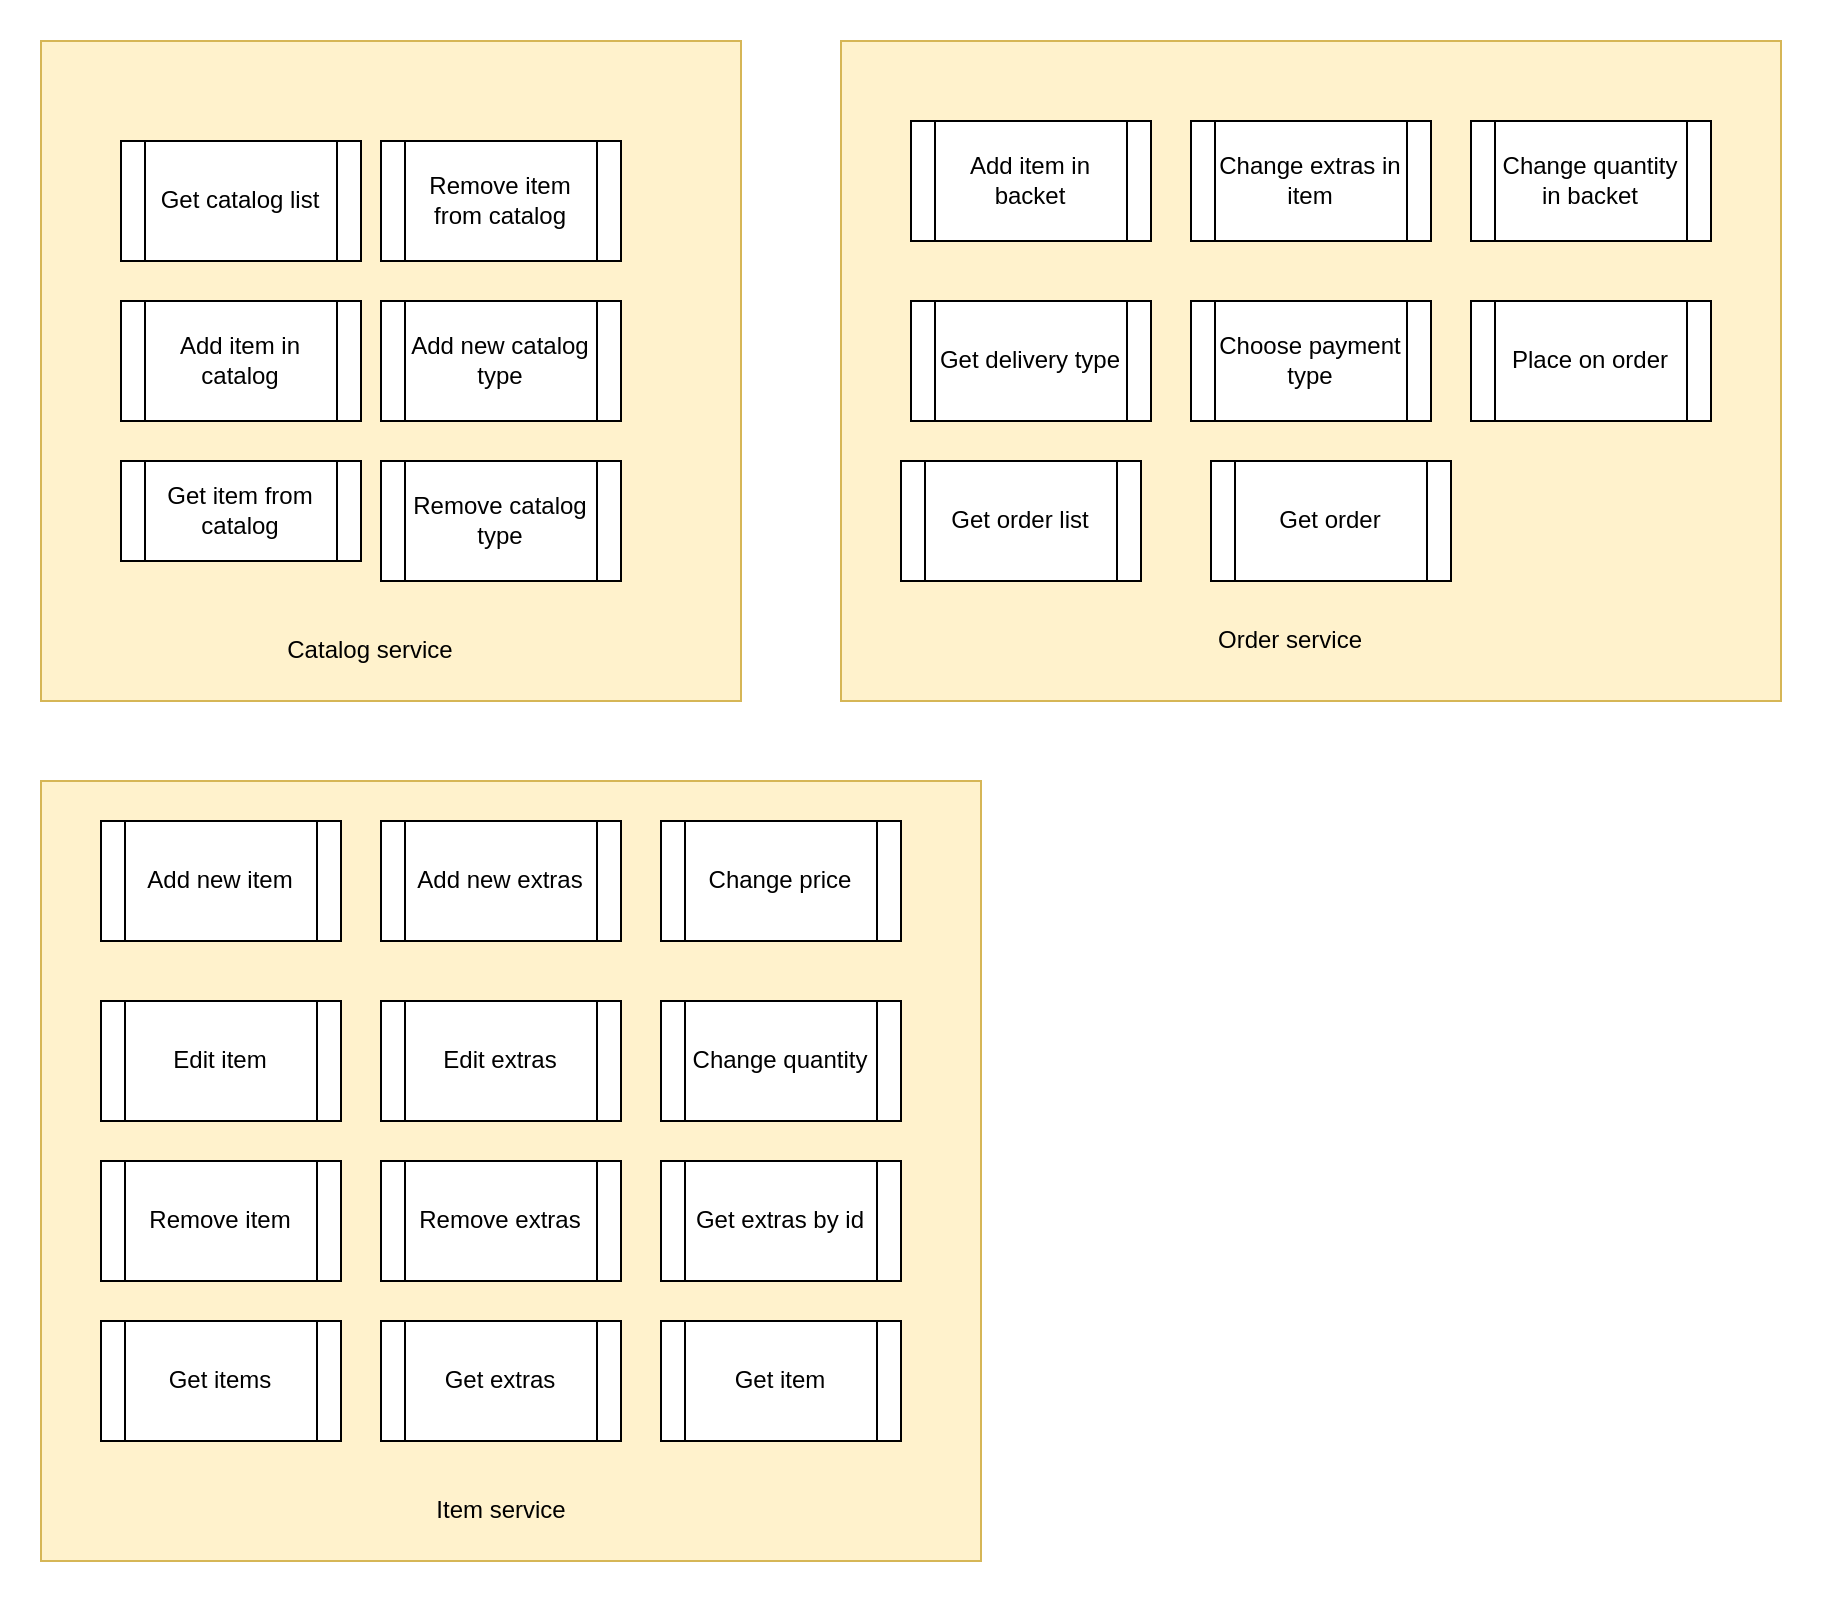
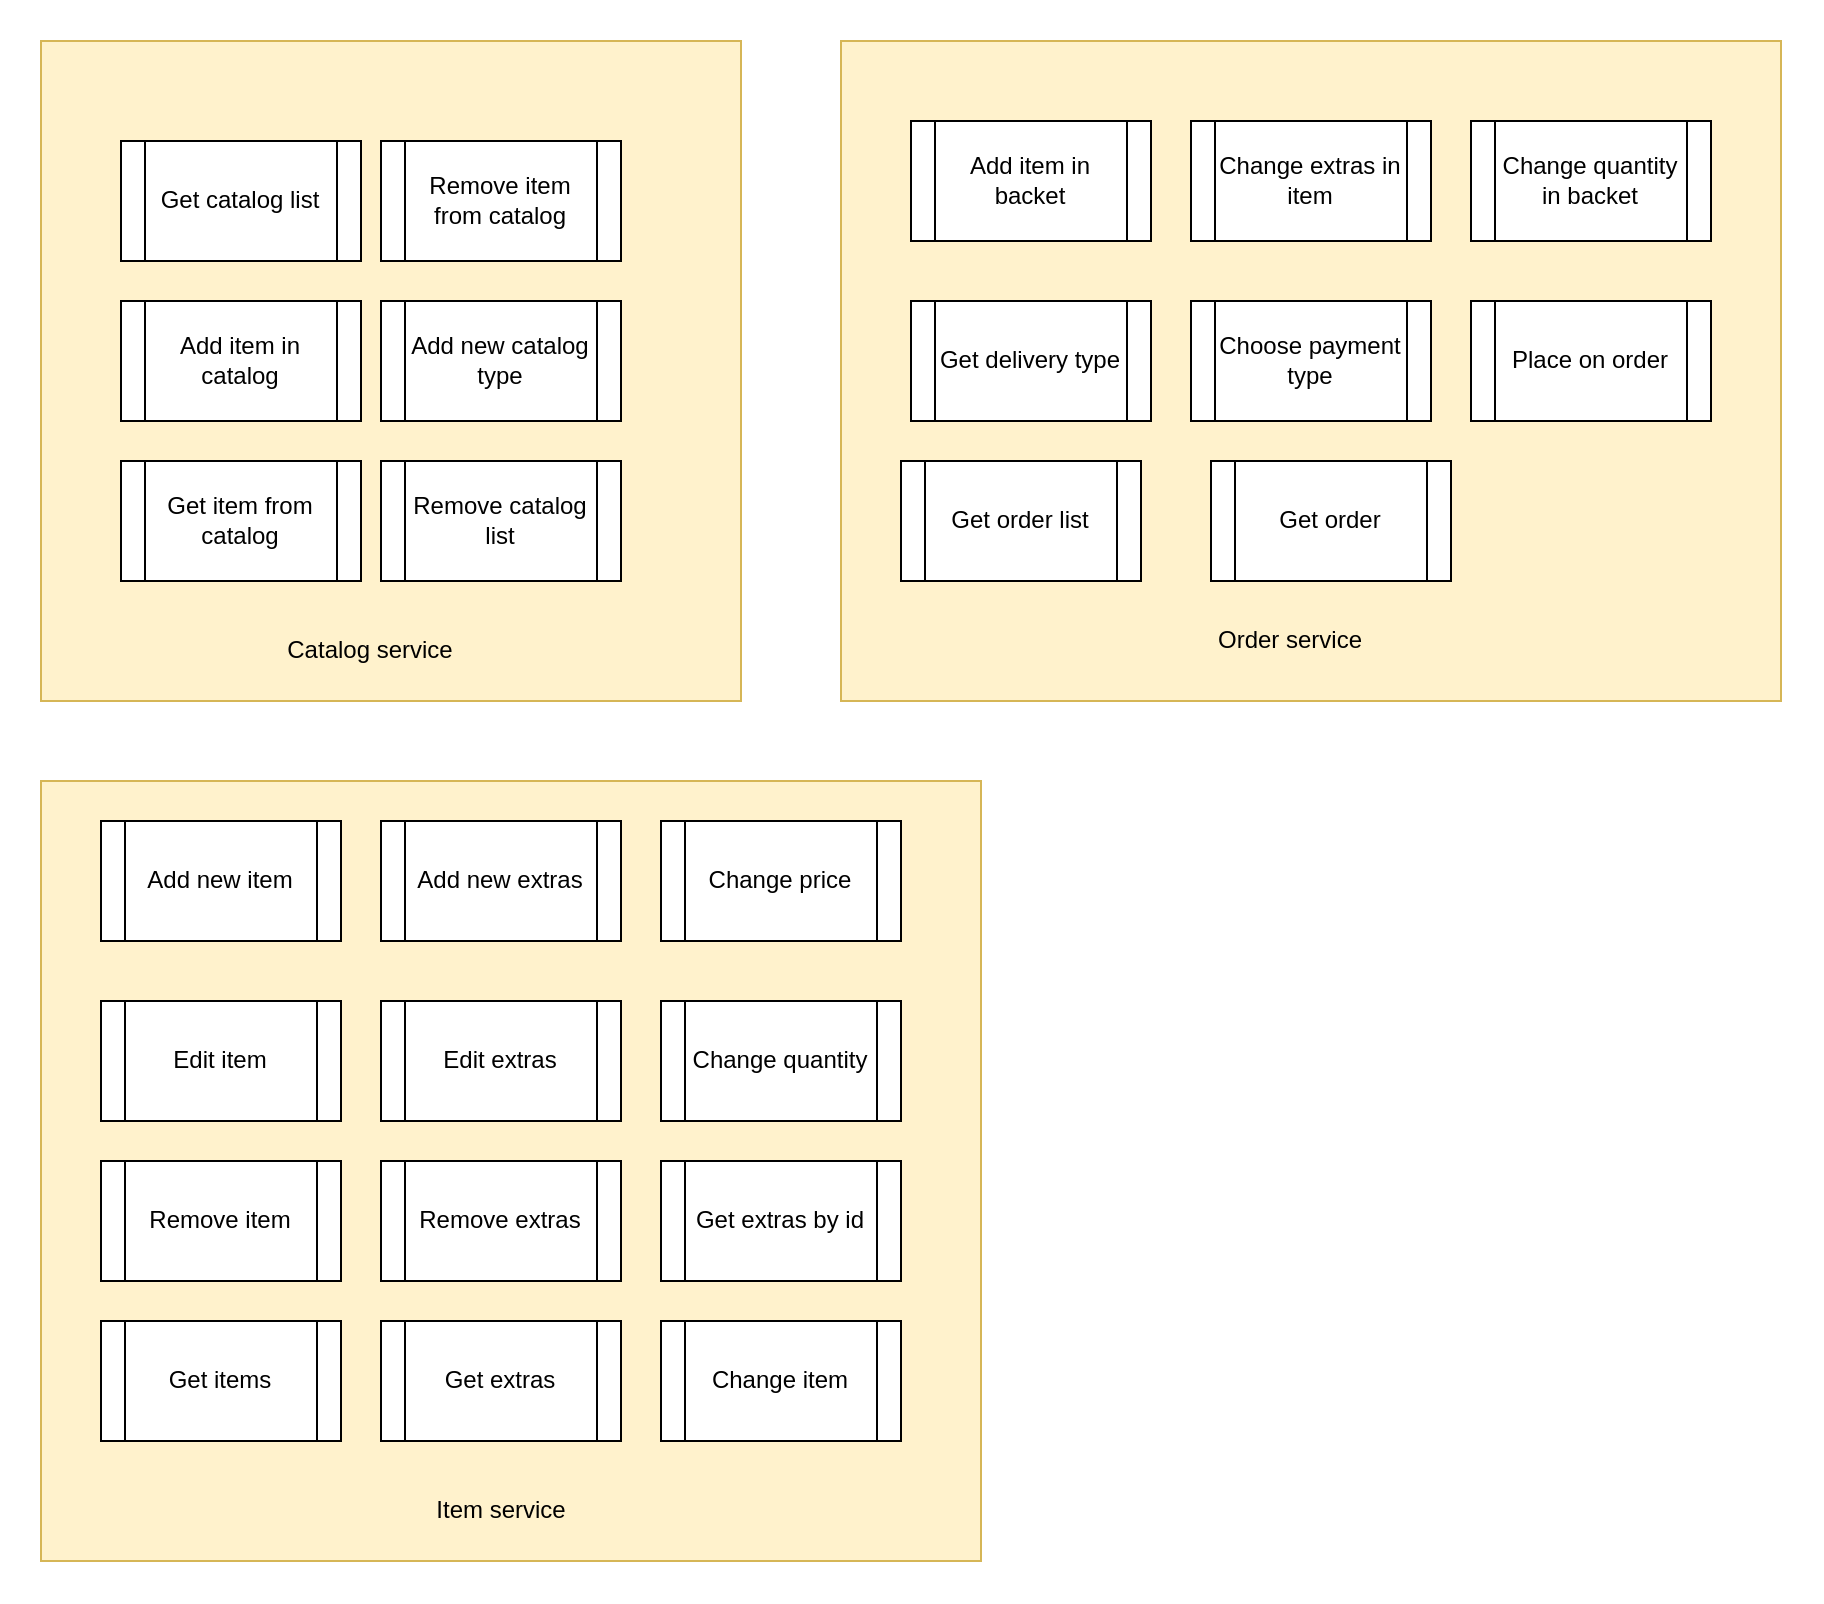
node "Get item from catalog": size 240x100 -> 240x120
node "Remove catalog type": label "Remove catalog type" -> "Remove catalog list"
node "Get item": label "Get item" -> "Change item"
